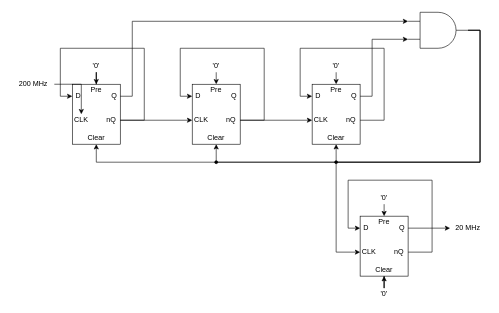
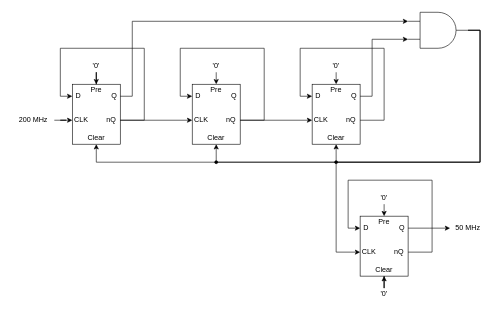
node "200 MHz": moved (33, 84) -> (33, 120)
node "20 MHz": label "20 MHz" -> "50 MHz"
